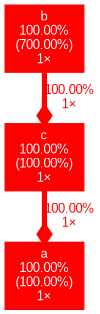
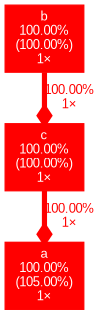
node "b 100.00% (700.00%) 1×": label "b 100.00% (700.00%) 1×" -> "b 100.00% (100.00%) 1×"
node "a 100.00% (100.00%) 1×": label "a 100.00% (100.00%) 1×" -> "a 100.00% (105.00%) 1×"
